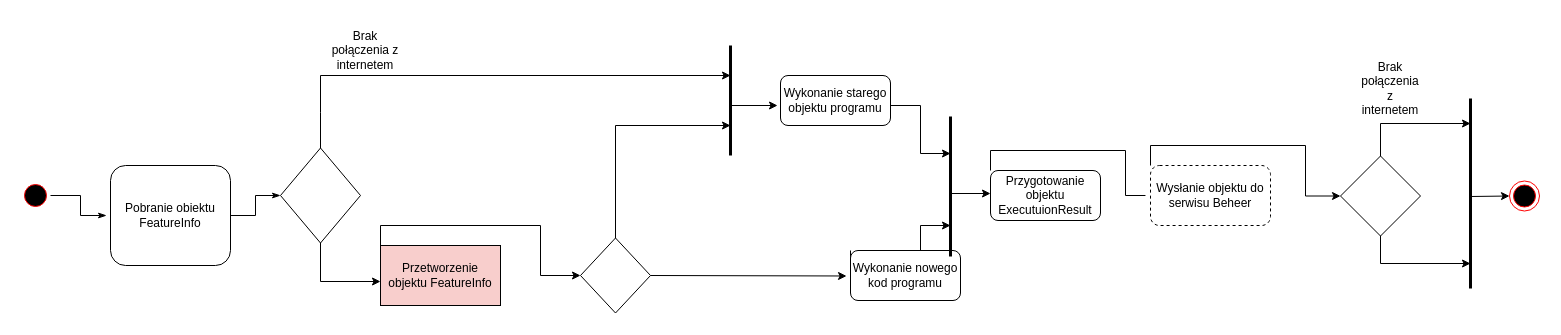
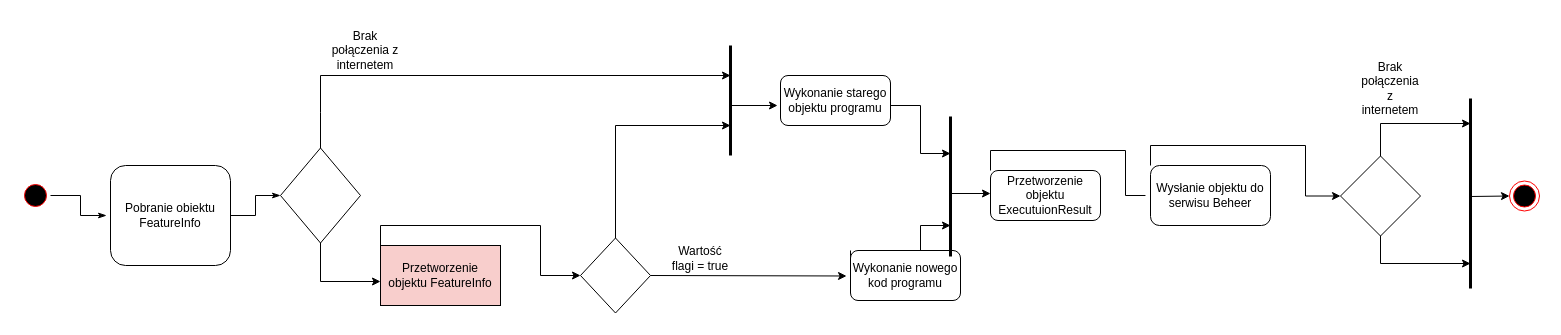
node "Przygotowanie objektu ExecutuionResult": label "Przygotowanie objektu ExecutuionResult" -> "Przetworzenie objektu ExecutuionResult"
node "Wysłanie objektu do serwisu Beheer": style dashed -> solid
node "Wartość flagi = true": added
